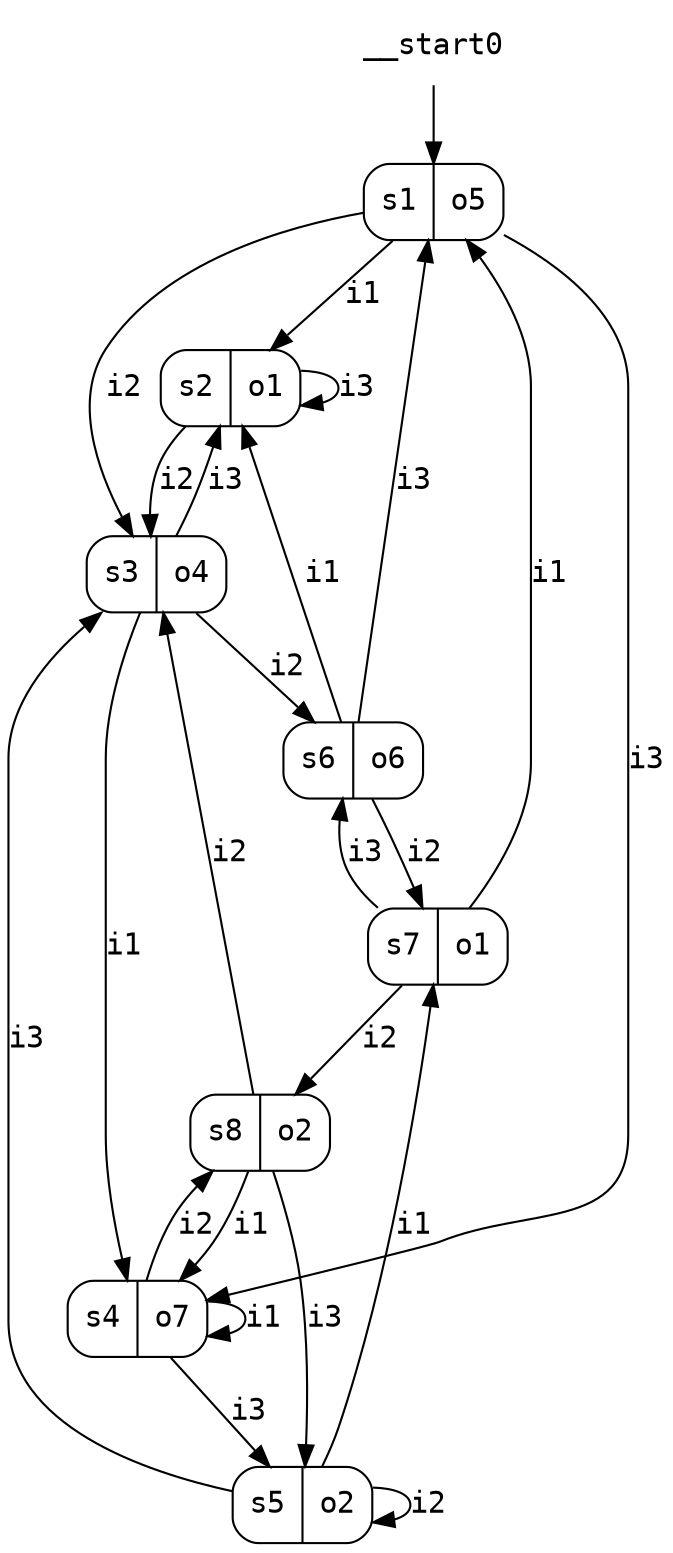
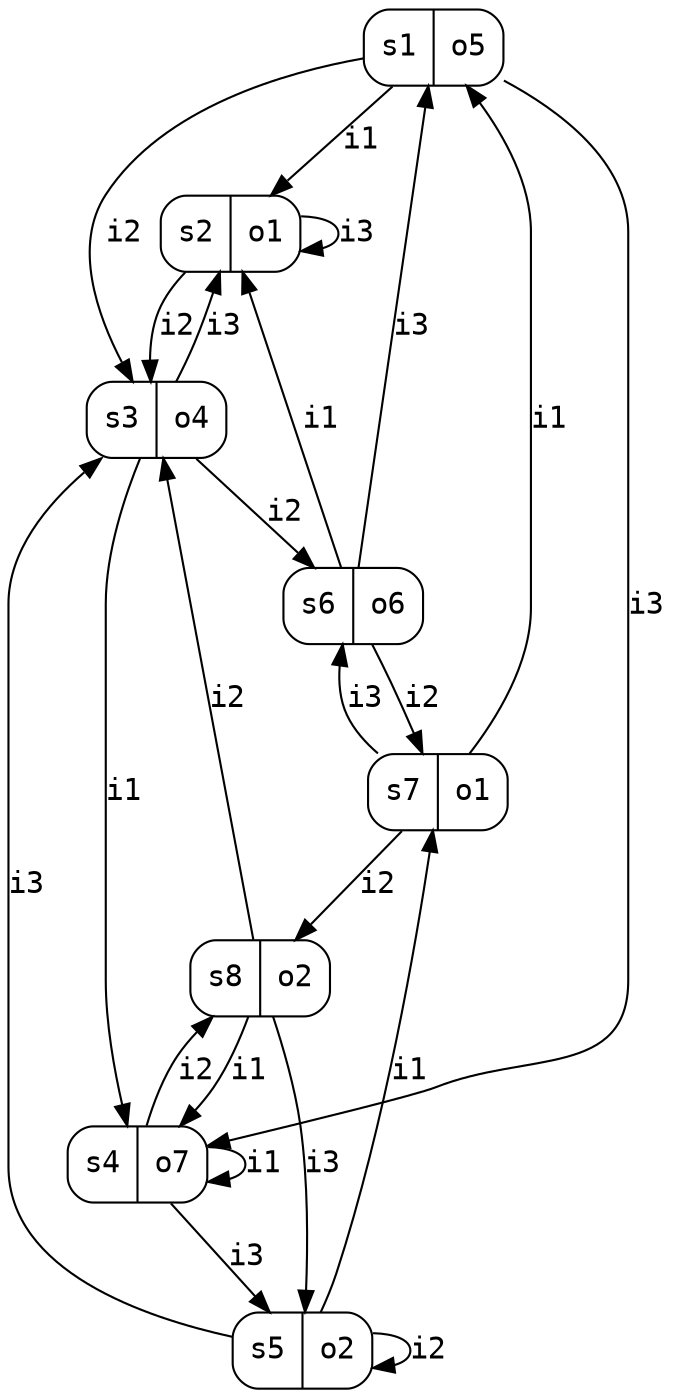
node "__start0": removed
